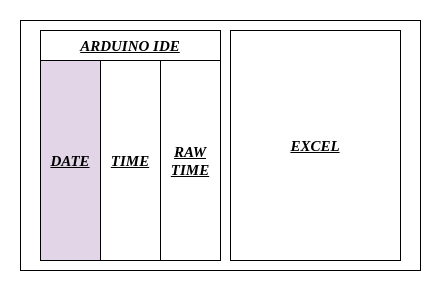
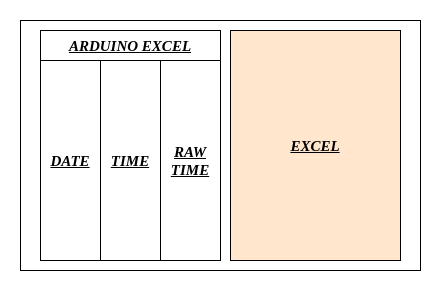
node "ARDUINO IDE": label "ARDUINO IDE" -> "ARDUINO EXCEL"
node "EXCEL": fillcolor #ffffff -> #ffe6cc
node "DATE": fillcolor #e1d5e7 -> #ffffff
